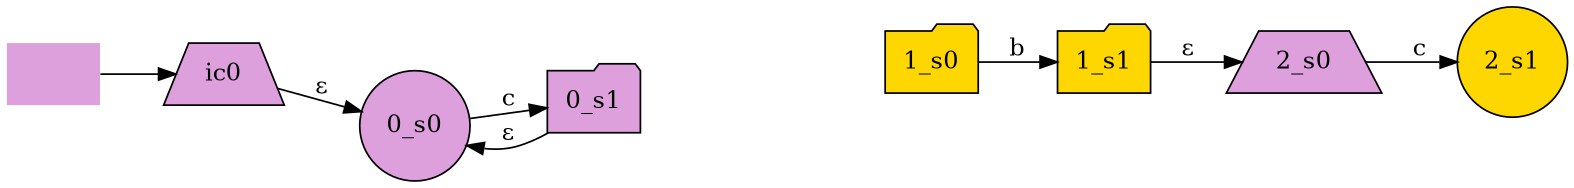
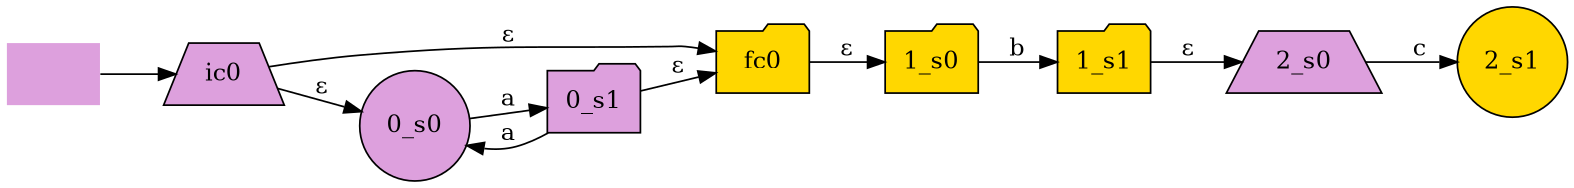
node "fc0": added
edge "0_s0" -> "0_s1": label "c" -> "a"
edge "0_s1" -> "0_s0": label "ε" -> "a"
